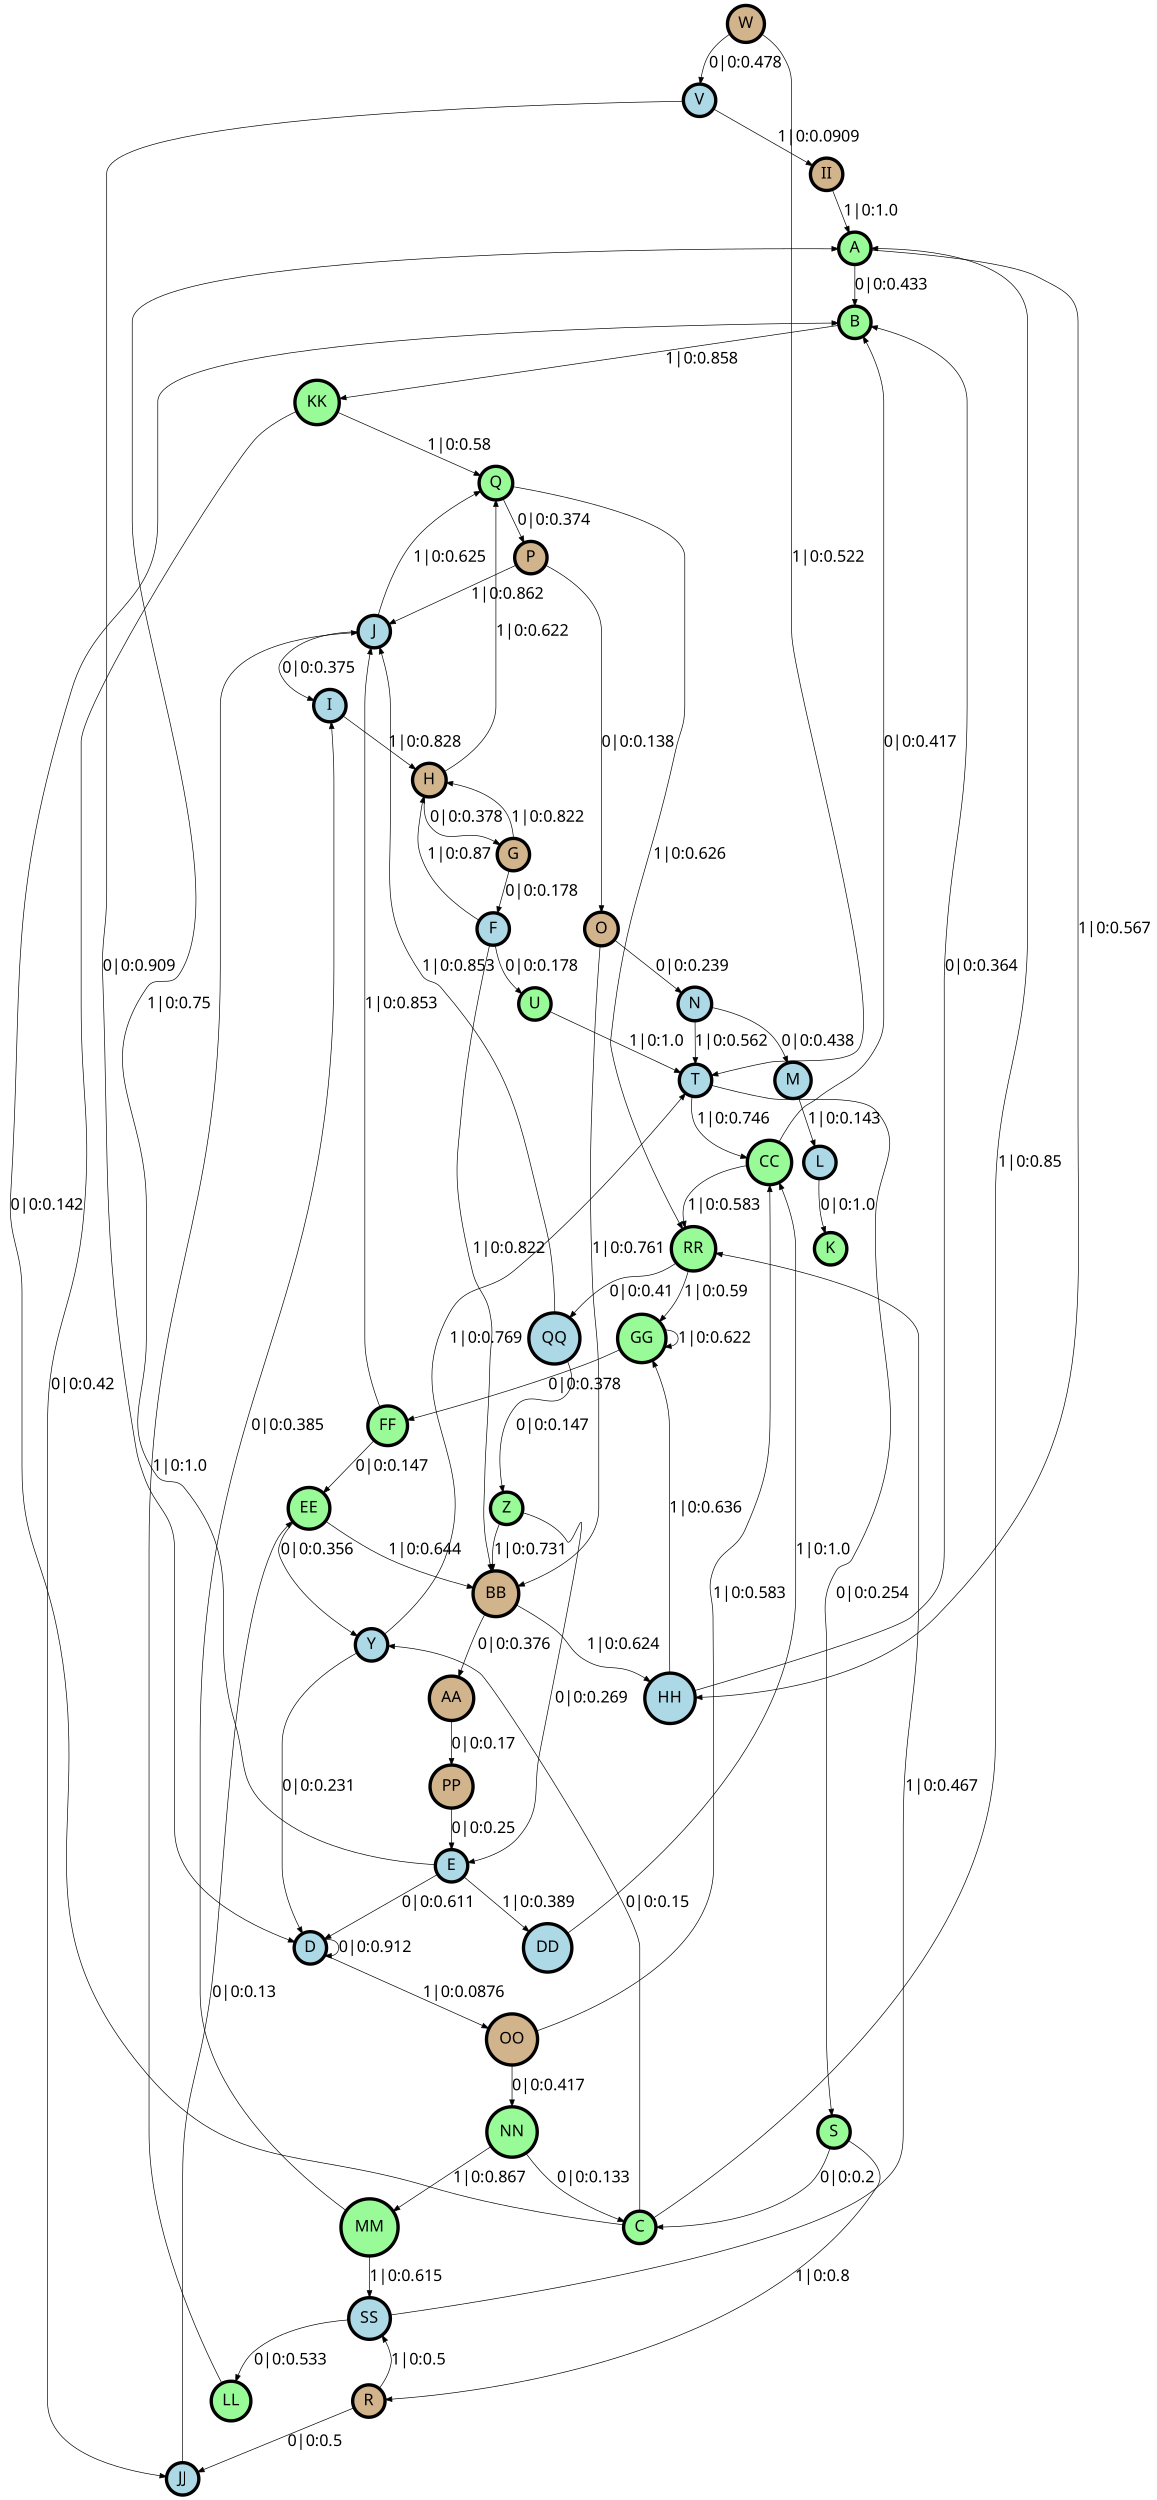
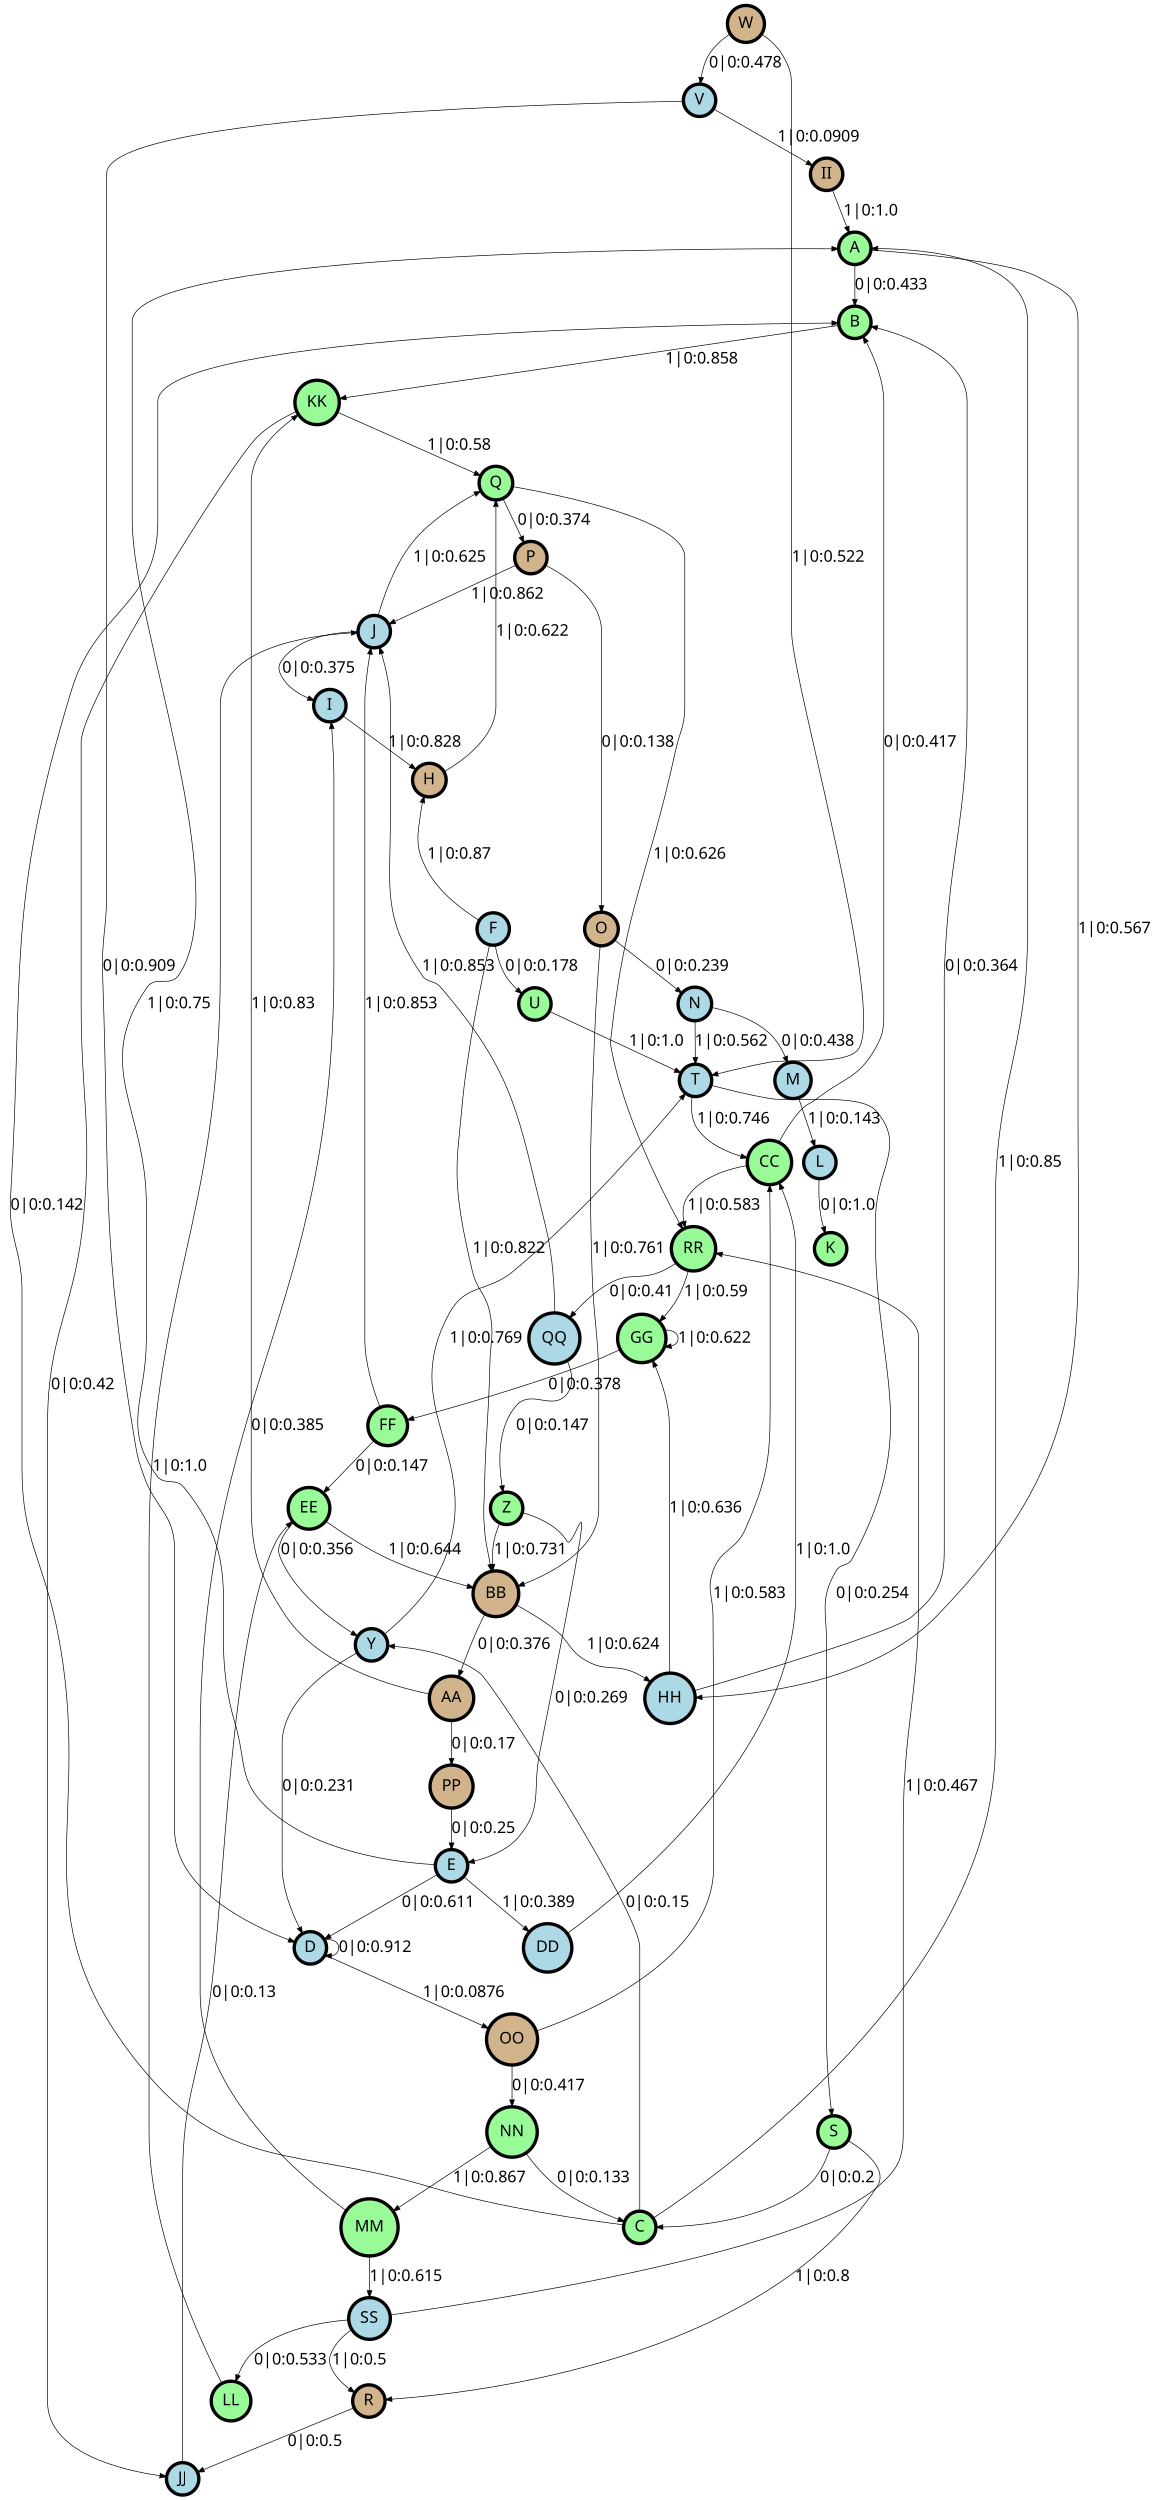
node "G": removed
edge "AA" -> "KK": added, label "1|0:0.83"
edge "R" -> "SS": reversed
